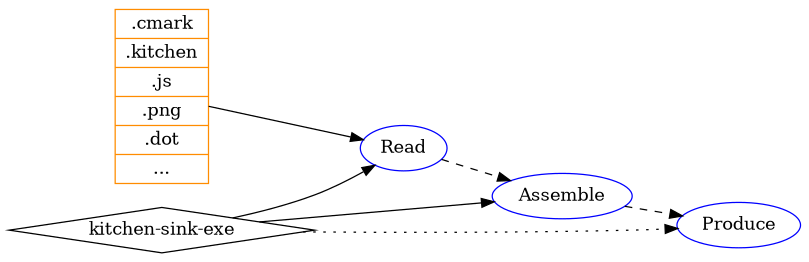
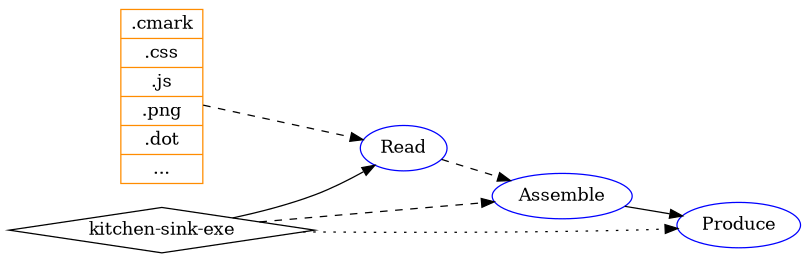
node ".cmark": text ".kitchen" -> ".css"
edge ".cmark" -> "Read": style solid -> dashed
edge "Assemble" -> "Produce": style dashed -> solid
edge "kitchen-sink-exe" -> "Assemble": style solid -> dashed
